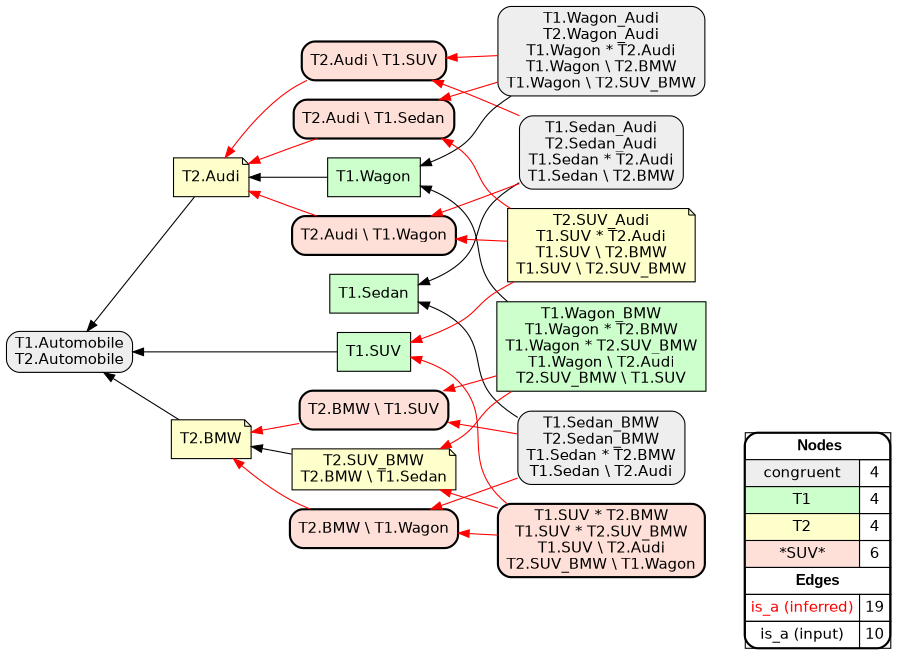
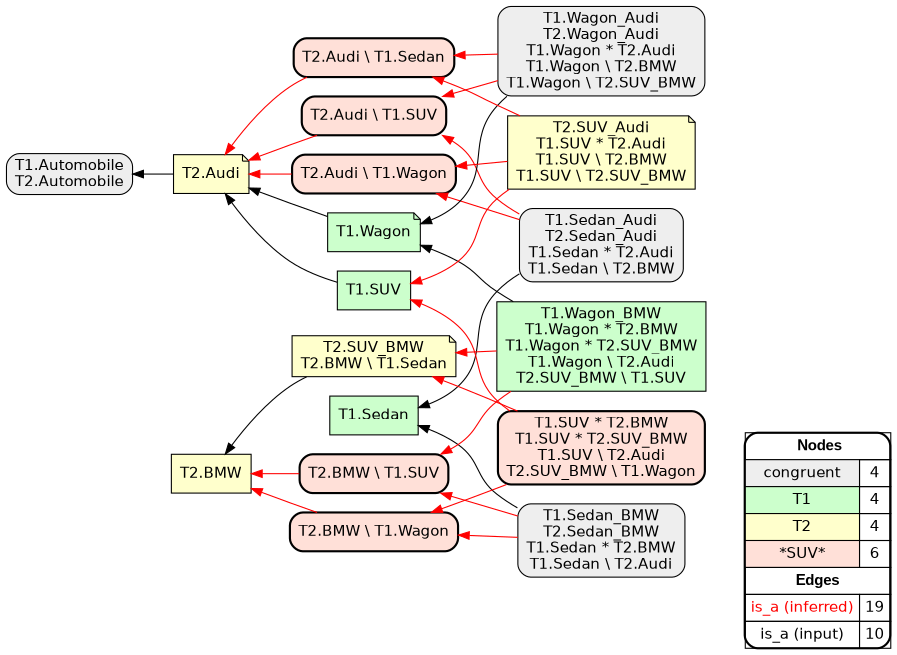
node "T1.Wagon": shape box -> note
edge "T1.SUV" -> "T1.Automobile T2.Automobile": now "T1.SUV" -> "T2.Audi"
edge "T2.BMW" -> "T1.Automobile T2.Automobile": removed
node "T2.BMW": shape note -> box
